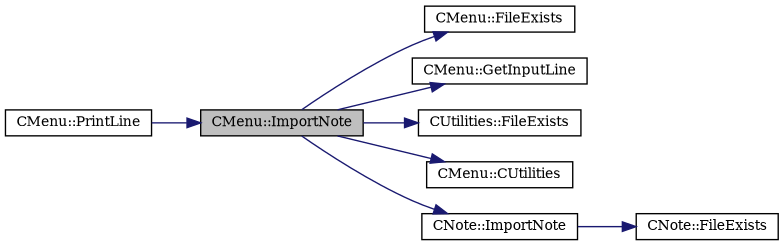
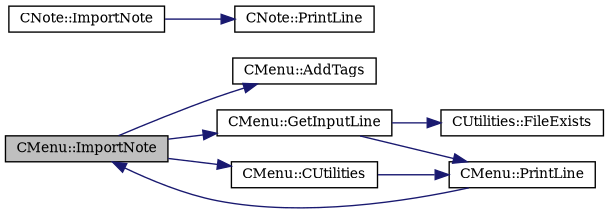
node "CMenu::FileExists": label "CMenu::FileExists" -> "CMenu::AddTags"
edge "CMenu::ImportNote" -> "CUtilities::FileExists": now "CMenu::GetInputLine" -> "CUtilities::FileExists"
edge "CMenu::GetInputLine" -> "CMenu::PrintLine": added
edge "CMenu::CUtilities" -> "CMenu::PrintLine": added
edge "CMenu::ImportNote" -> "CNote::ImportNote": removed
node "CNote::FileExists": label "CNote::FileExists" -> "CNote::PrintLine"
